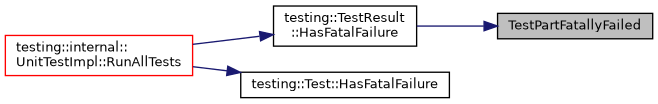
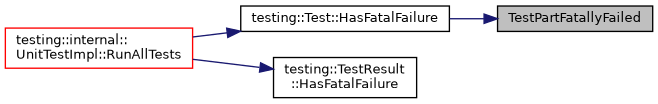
edge "testing::TestResult ::HasFatalFailure" -> "TestPartFatallyFailed": now "testing::Test::HasFatalFailure" -> "TestPartFatallyFailed"
